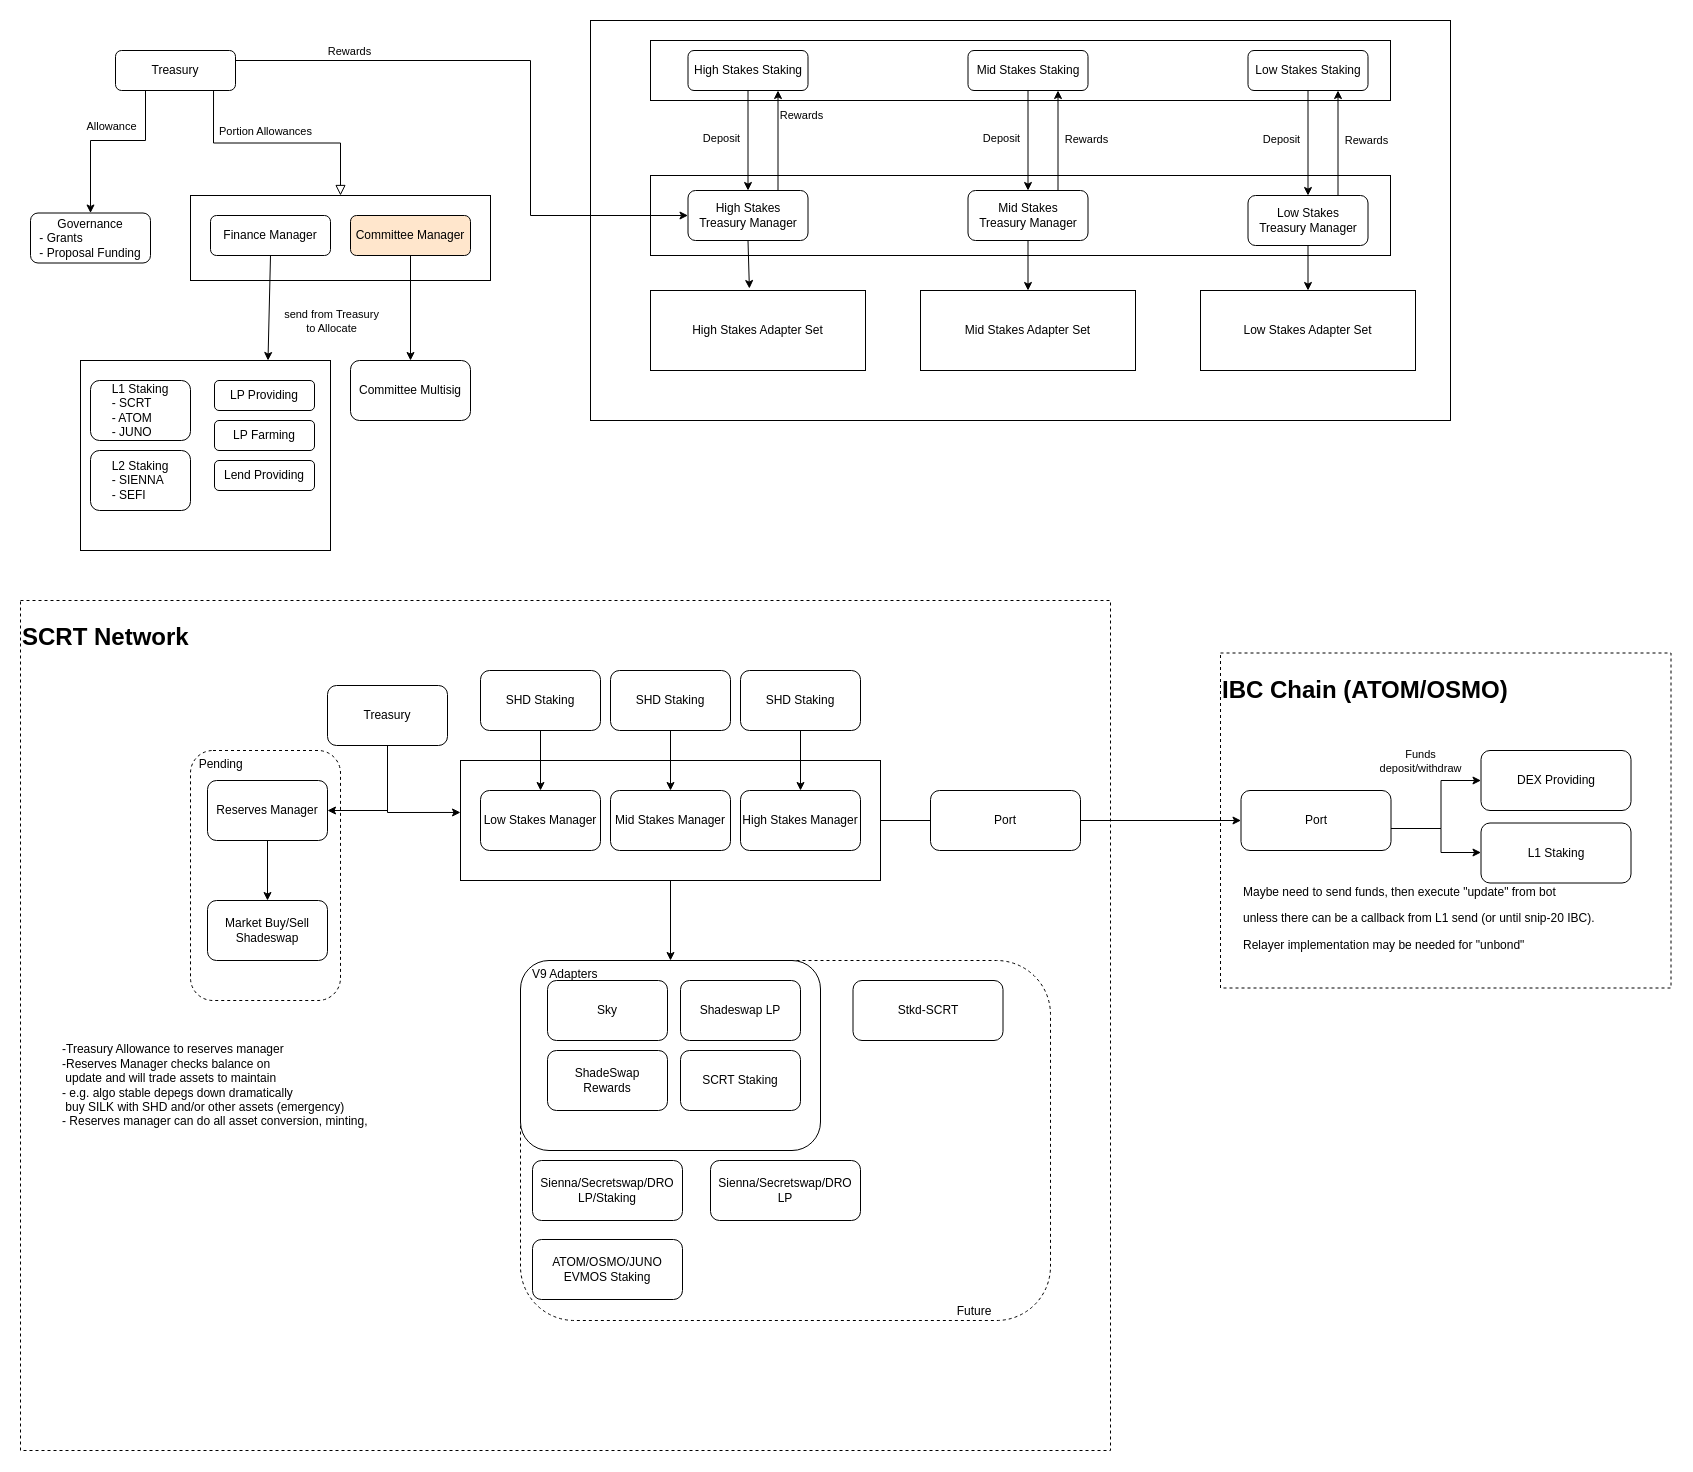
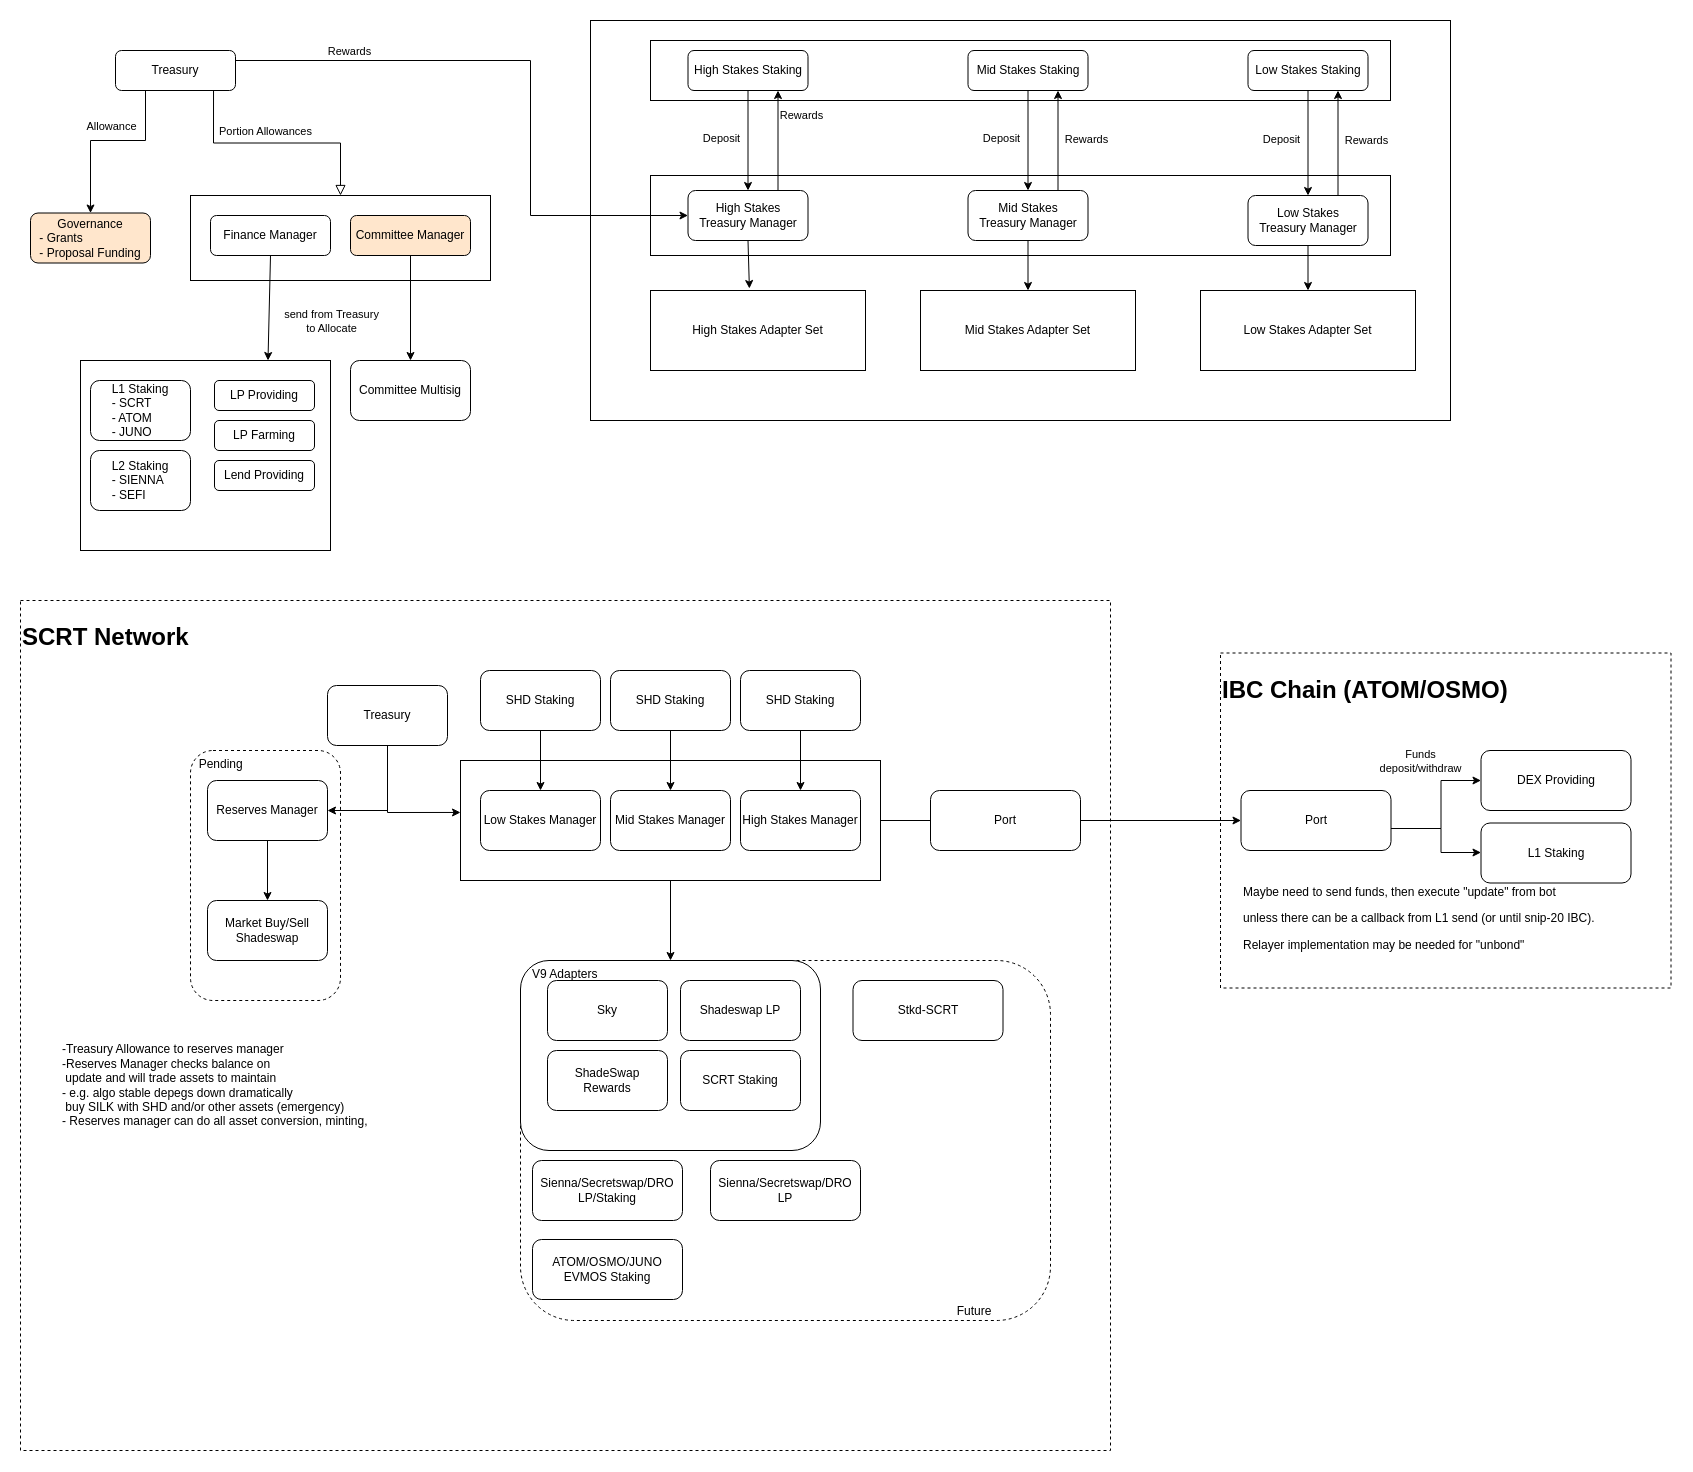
node "Governance - Grants - Proposal Funding": fillcolor #ffffff -> #ffe6cc
